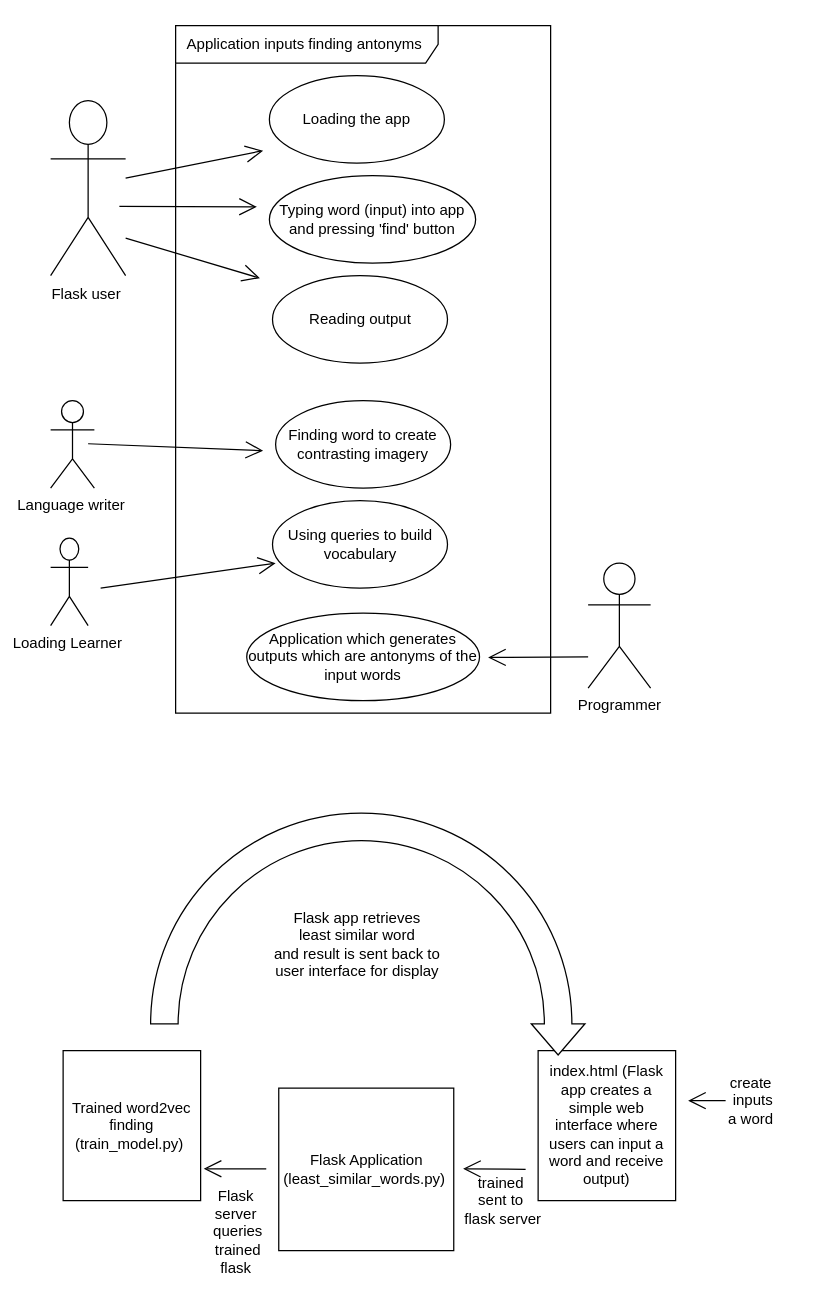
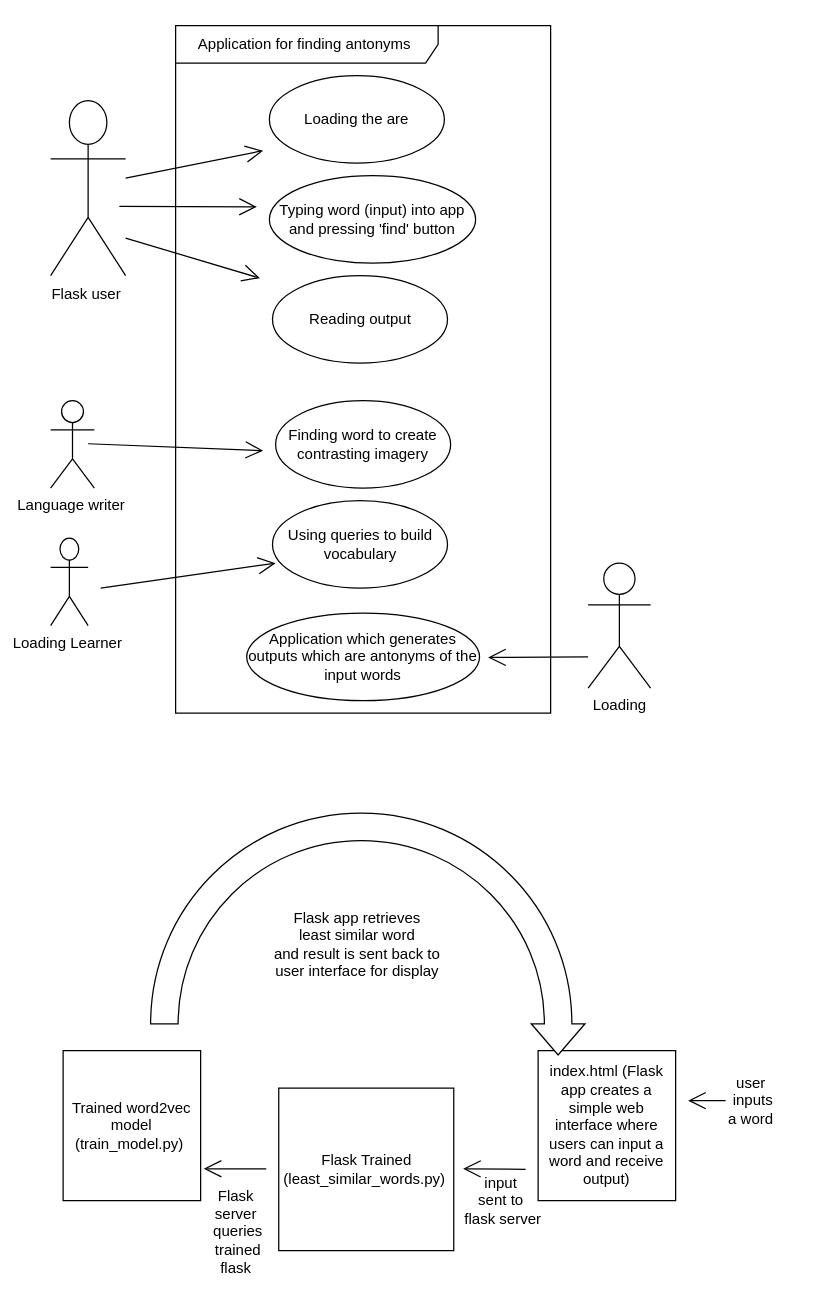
node "Application inputs finding antonyms": label "Application inputs finding antonyms" -> "Application for finding antonyms"
node "Loading the app": label "Loading the app" -> "Loading the are"
node "Programmer": label "Programmer" -> "Loading"
node "create inputs a word": label "create inputs a word" -> "user inputs a word"
node "Trained word2vec finding (train_model.py)": label "Trained word2vec finding (train_model.py)" -> "Trained word2vec model (train_model.py)"
node "Flask Application (least_similar_words.py)": label "Flask Application (least_similar_words.py)" -> "Flask Trained (least_similar_words.py)"
node "trained sent to flask server": label "trained sent to flask server" -> "input sent to flask server"
